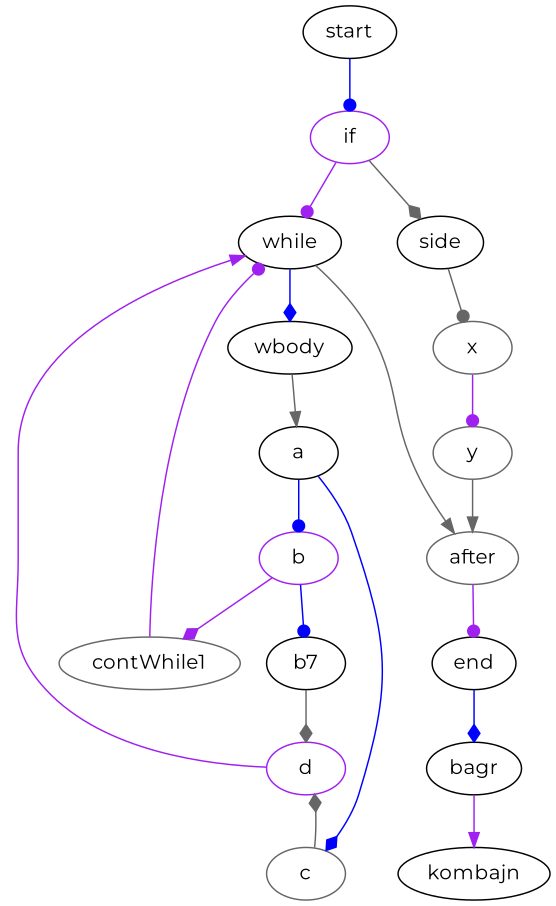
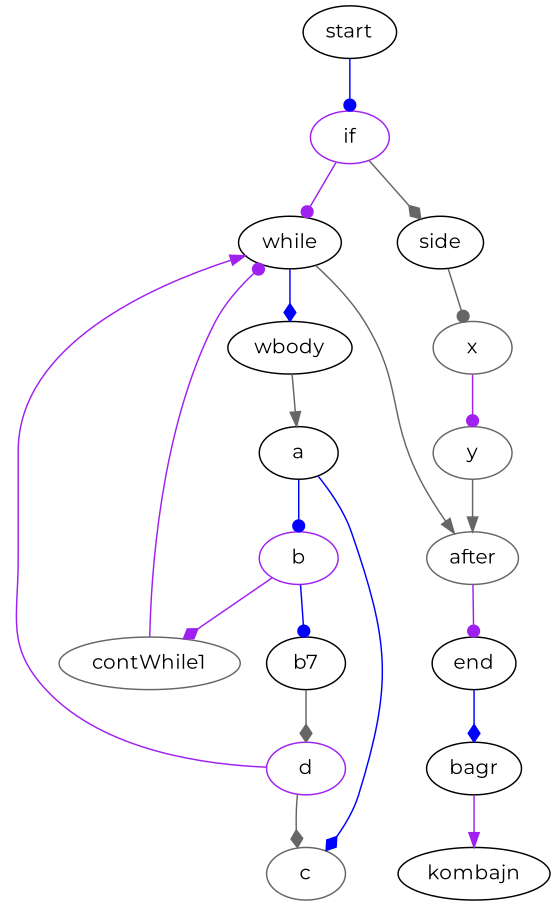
edge "c" -> "d": reversed
